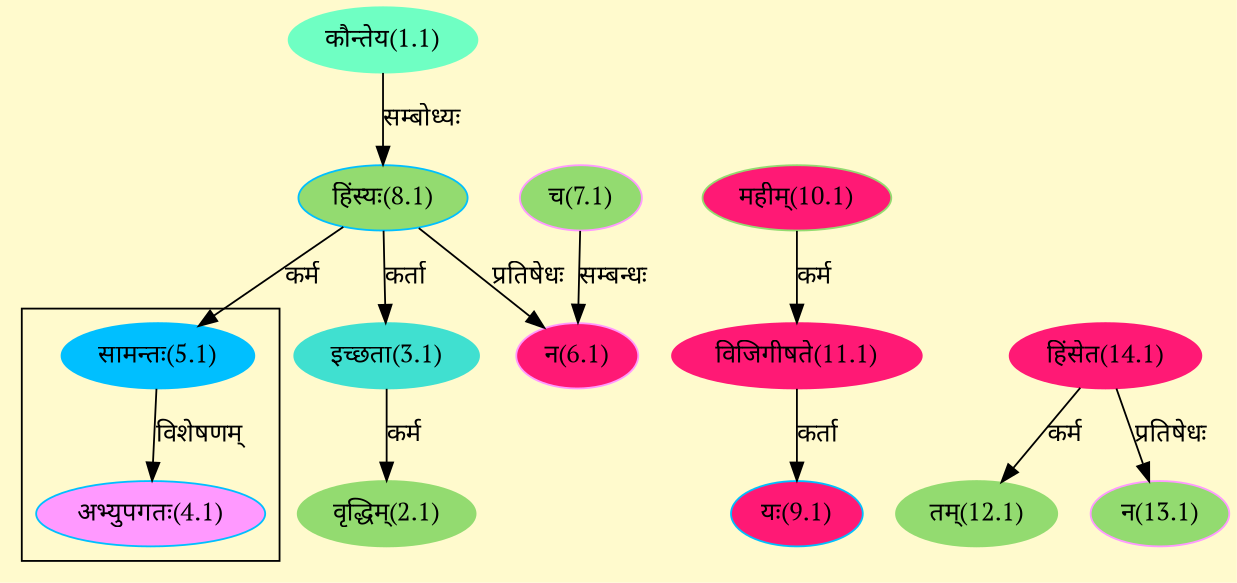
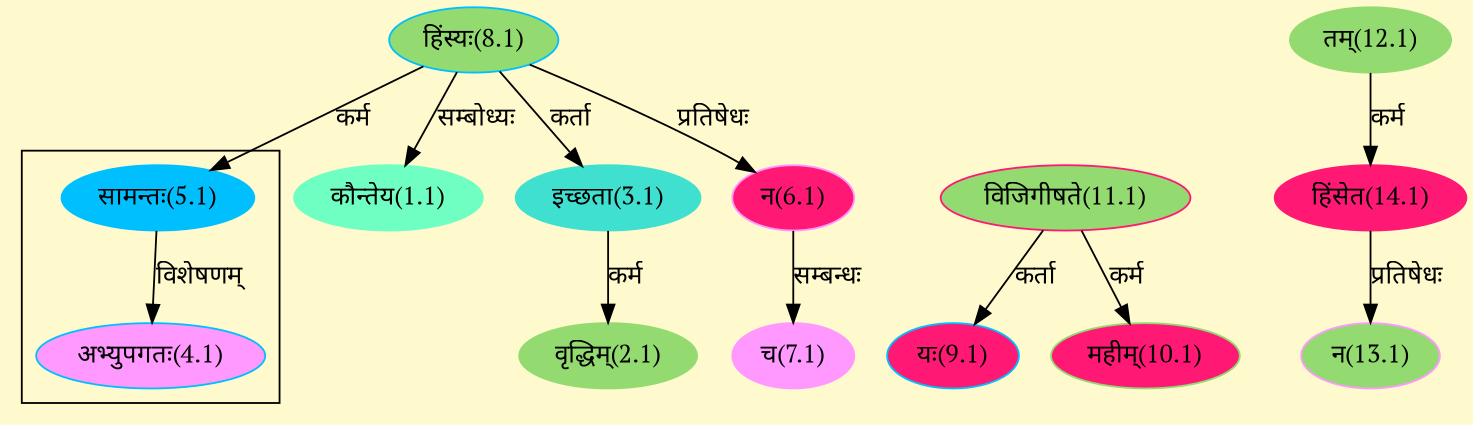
edge "कौन्तेय(1.1)" -> "हिंस्यः(8.1)": reversed
node "च(7.1)": fillcolor #93db70 -> #ff99ff
edge "च(7.1)" -> "न(6.1)": reversed
edge "महीम्(10.1)" -> "विजिगीषते(11.1)": reversed
node "विजिगीषते(11.1)": fillcolor #ff1975 -> #93db70
edge "हिंसेत(14.1)" -> "तम्(12.1)": reversed
